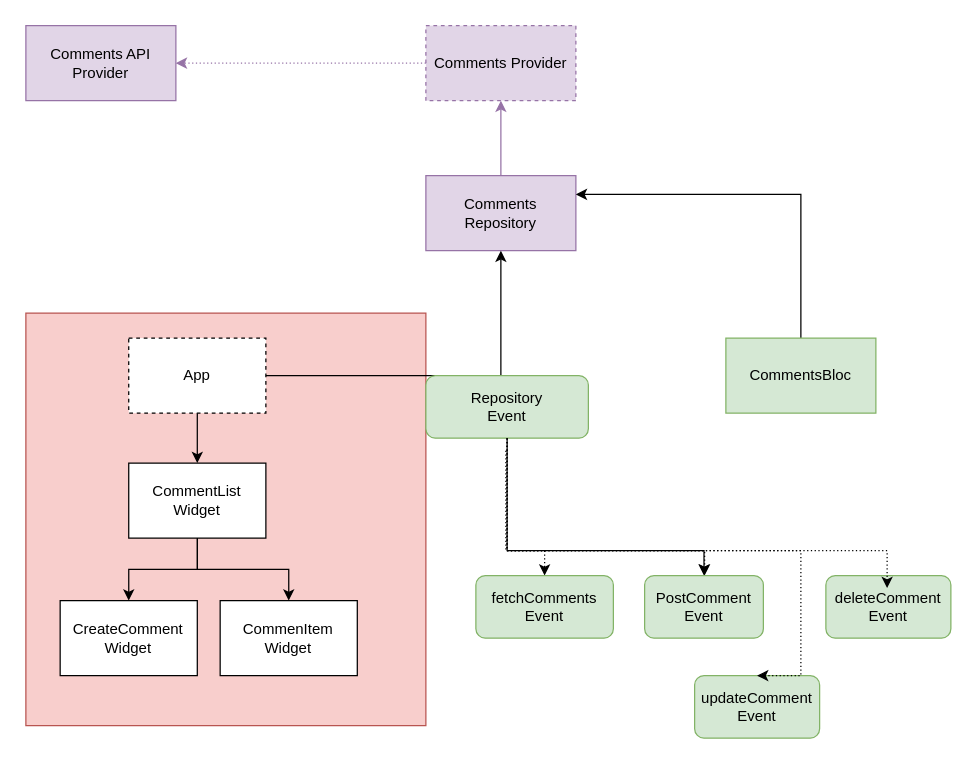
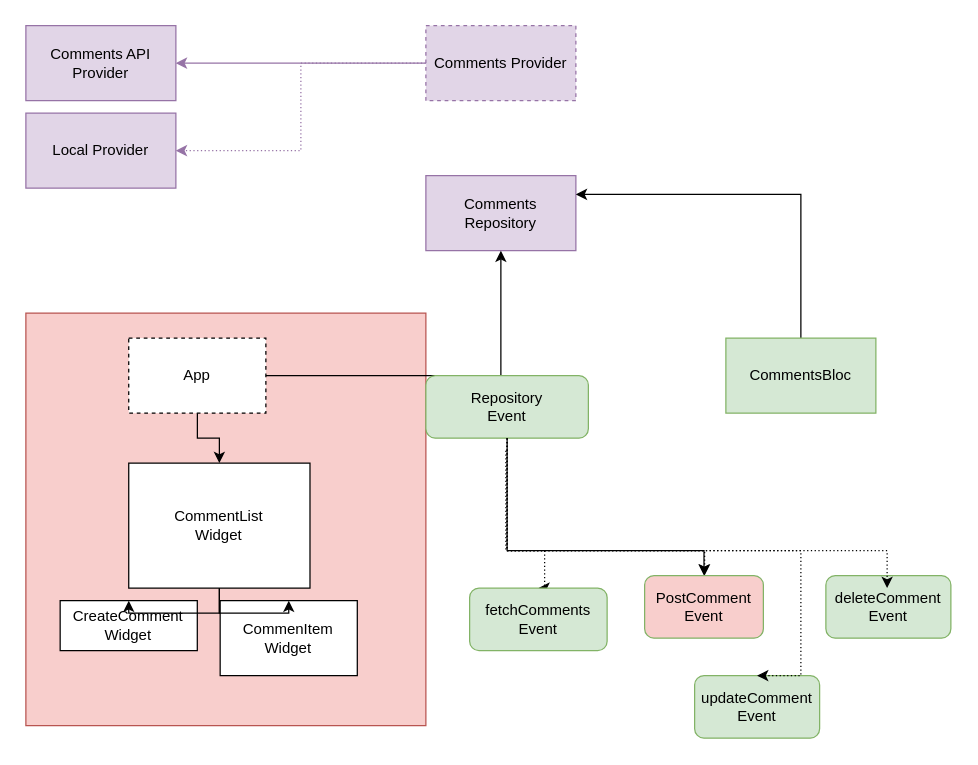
edge "Comments Provider" -> "Comments API Provider": style dashed -> solid
edge "Comments Repository" -> "Comments Provider": removed
node "Local Provider": added
edge "Comments Provider" -> "Local Provider": added
node "CommentList Widget": size 137x75 -> 181x125
node "fetchComments Event": moved (544, 607) -> (538, 619)
node "PostComment Event": fillcolor #d5e8d4 -> #f8cecc
node "CreateComment Widget": size 137x75 -> 137x50
